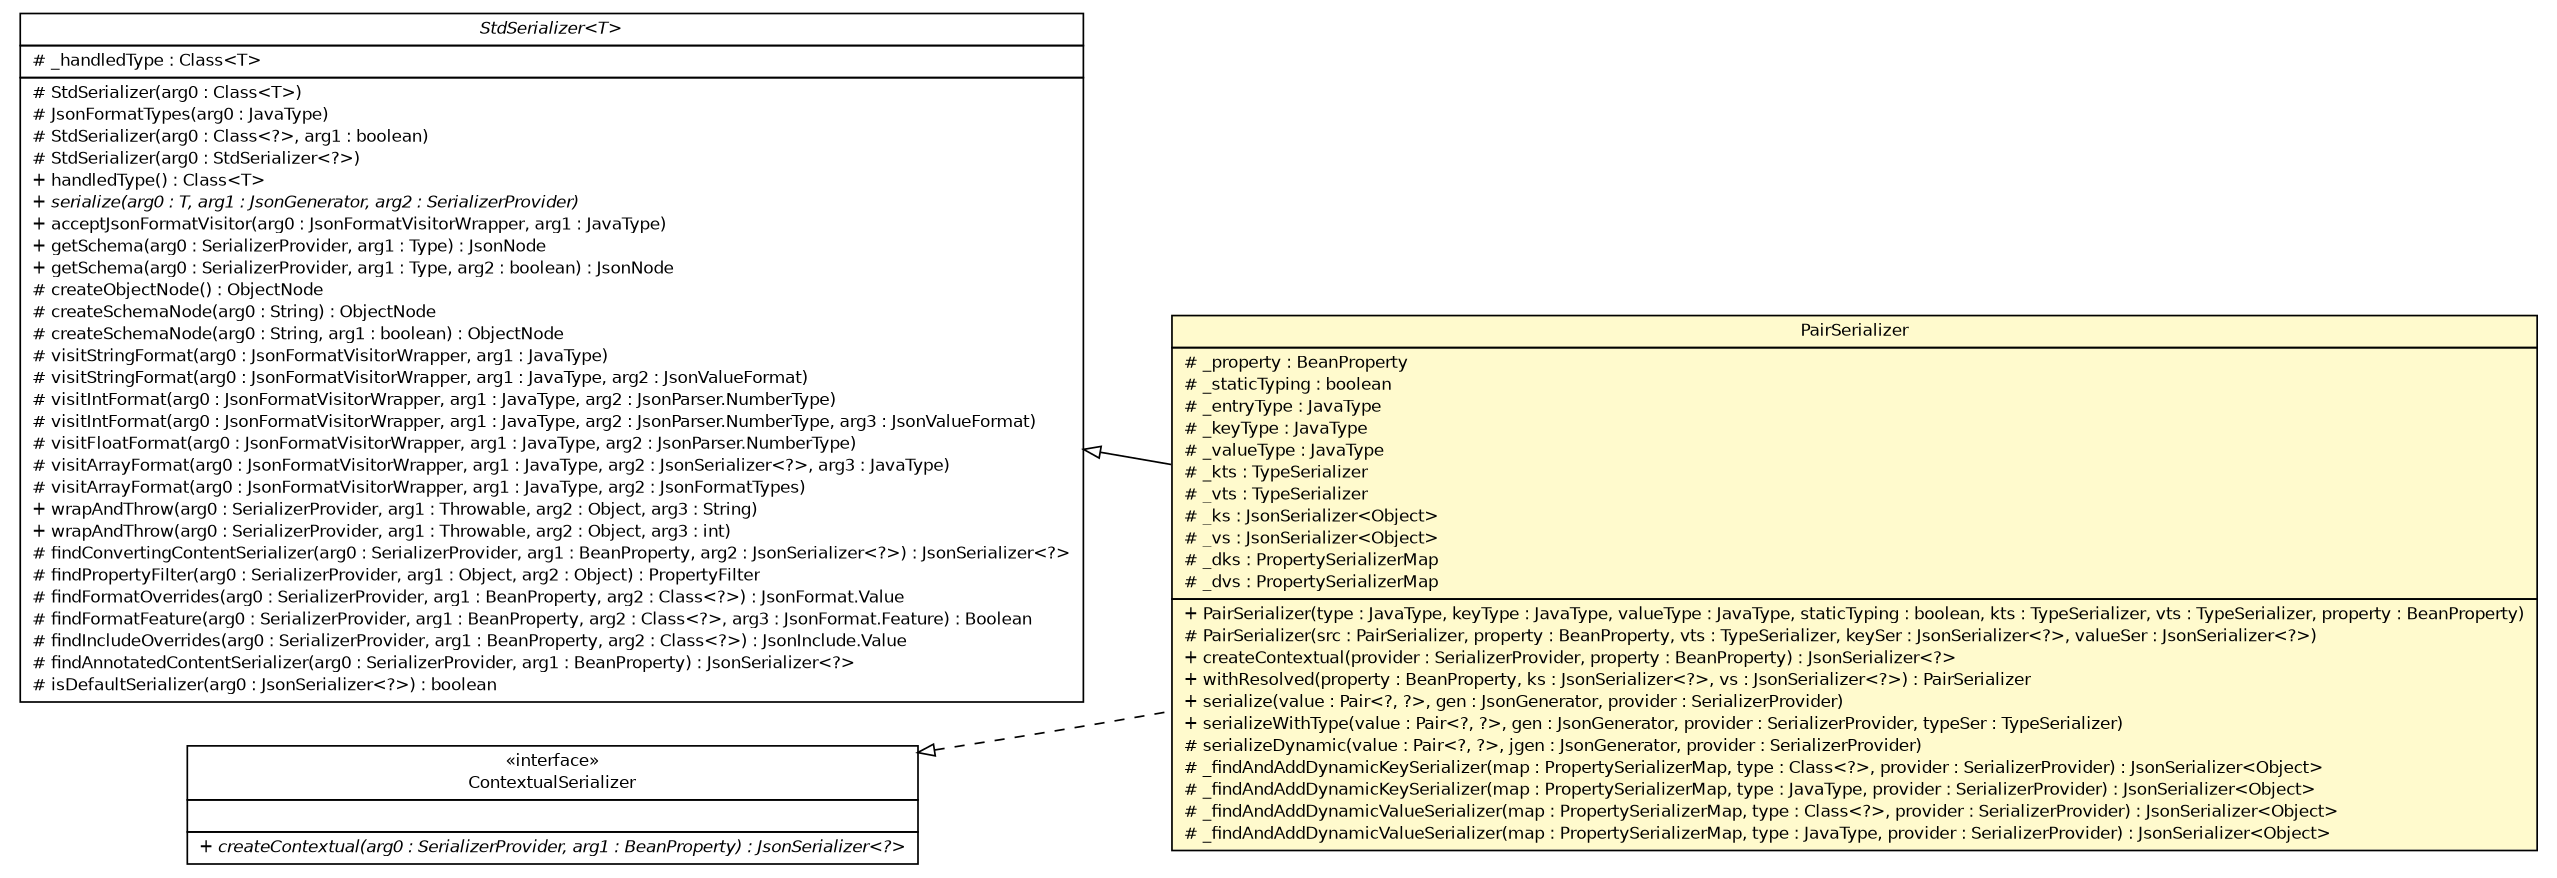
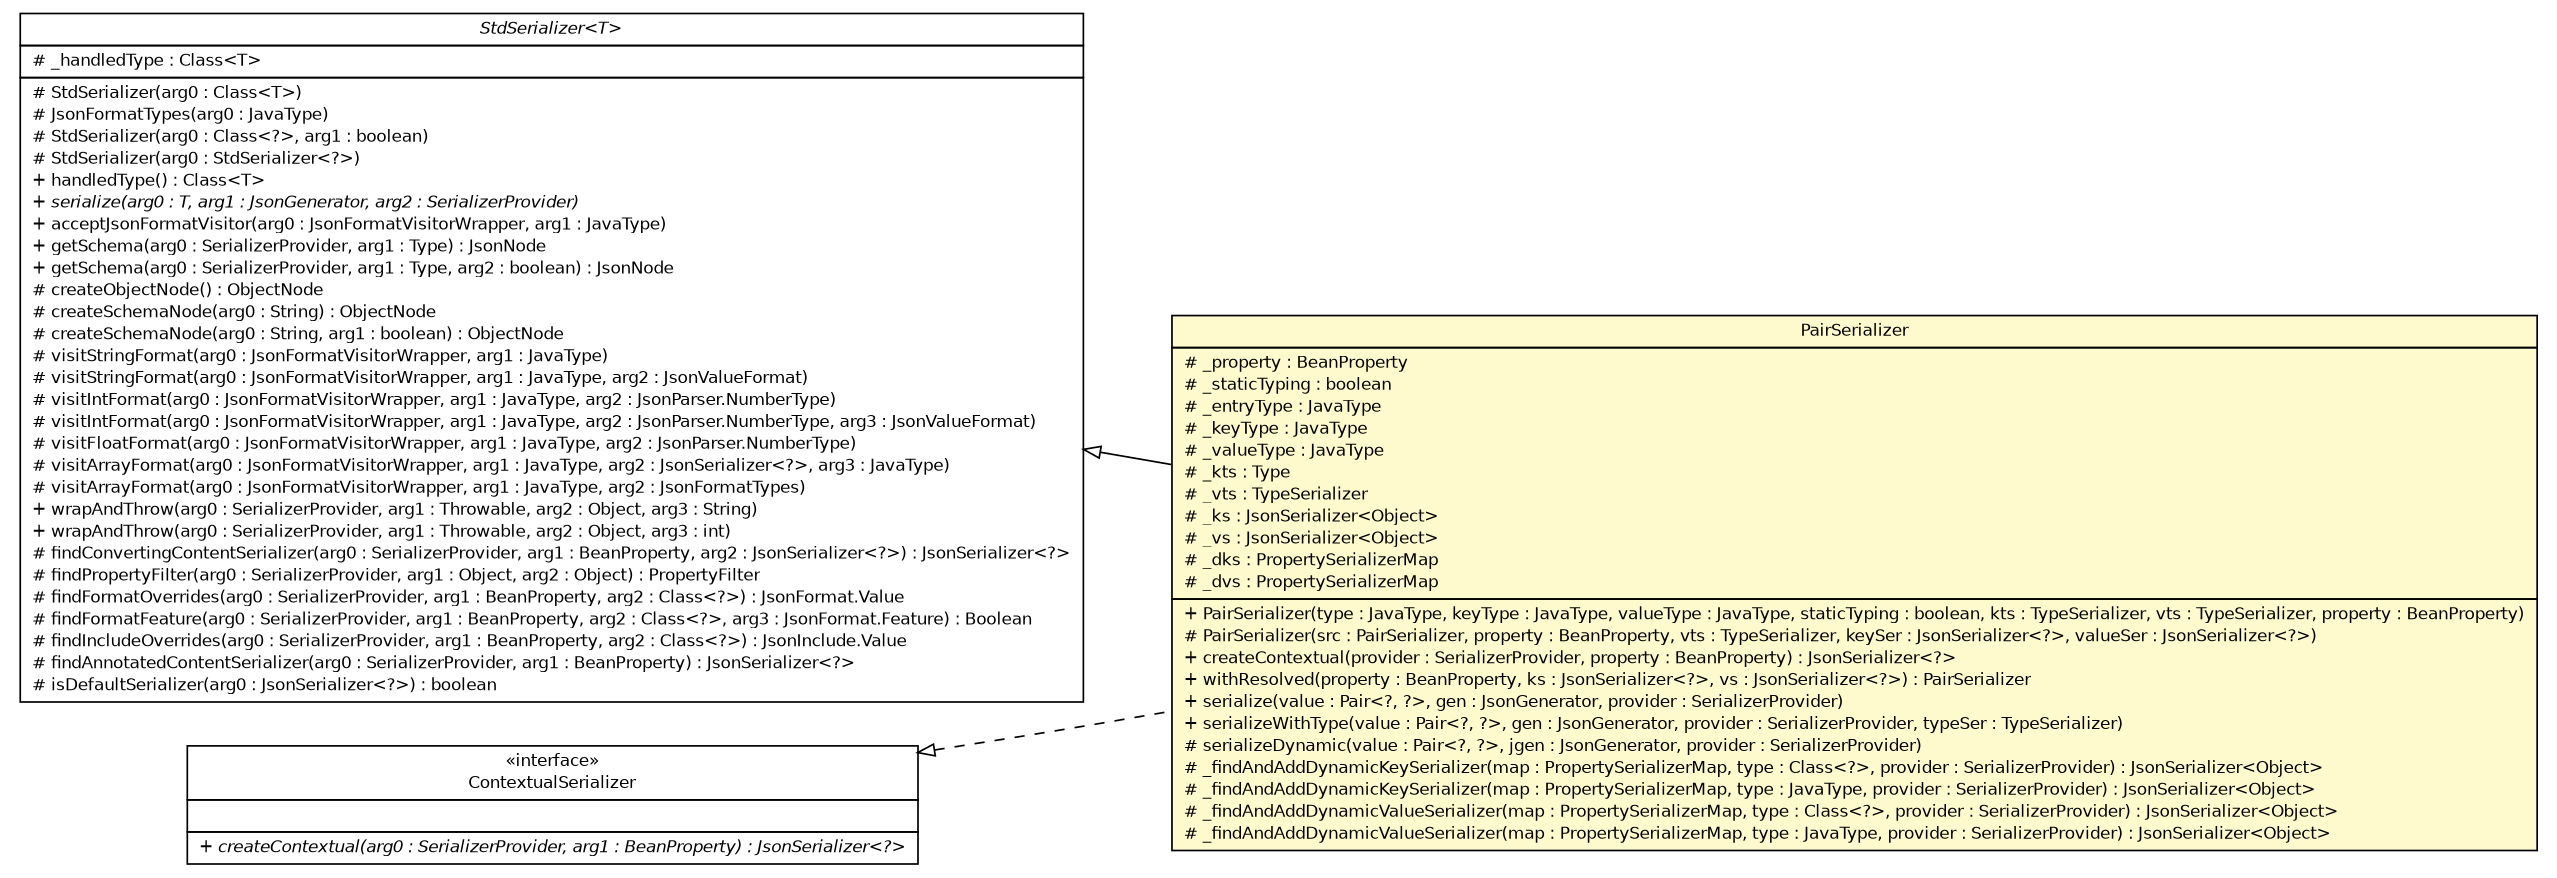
node "PairSerializer": text "# _kts : TypeSerializer" -> "# _kts : Type"
